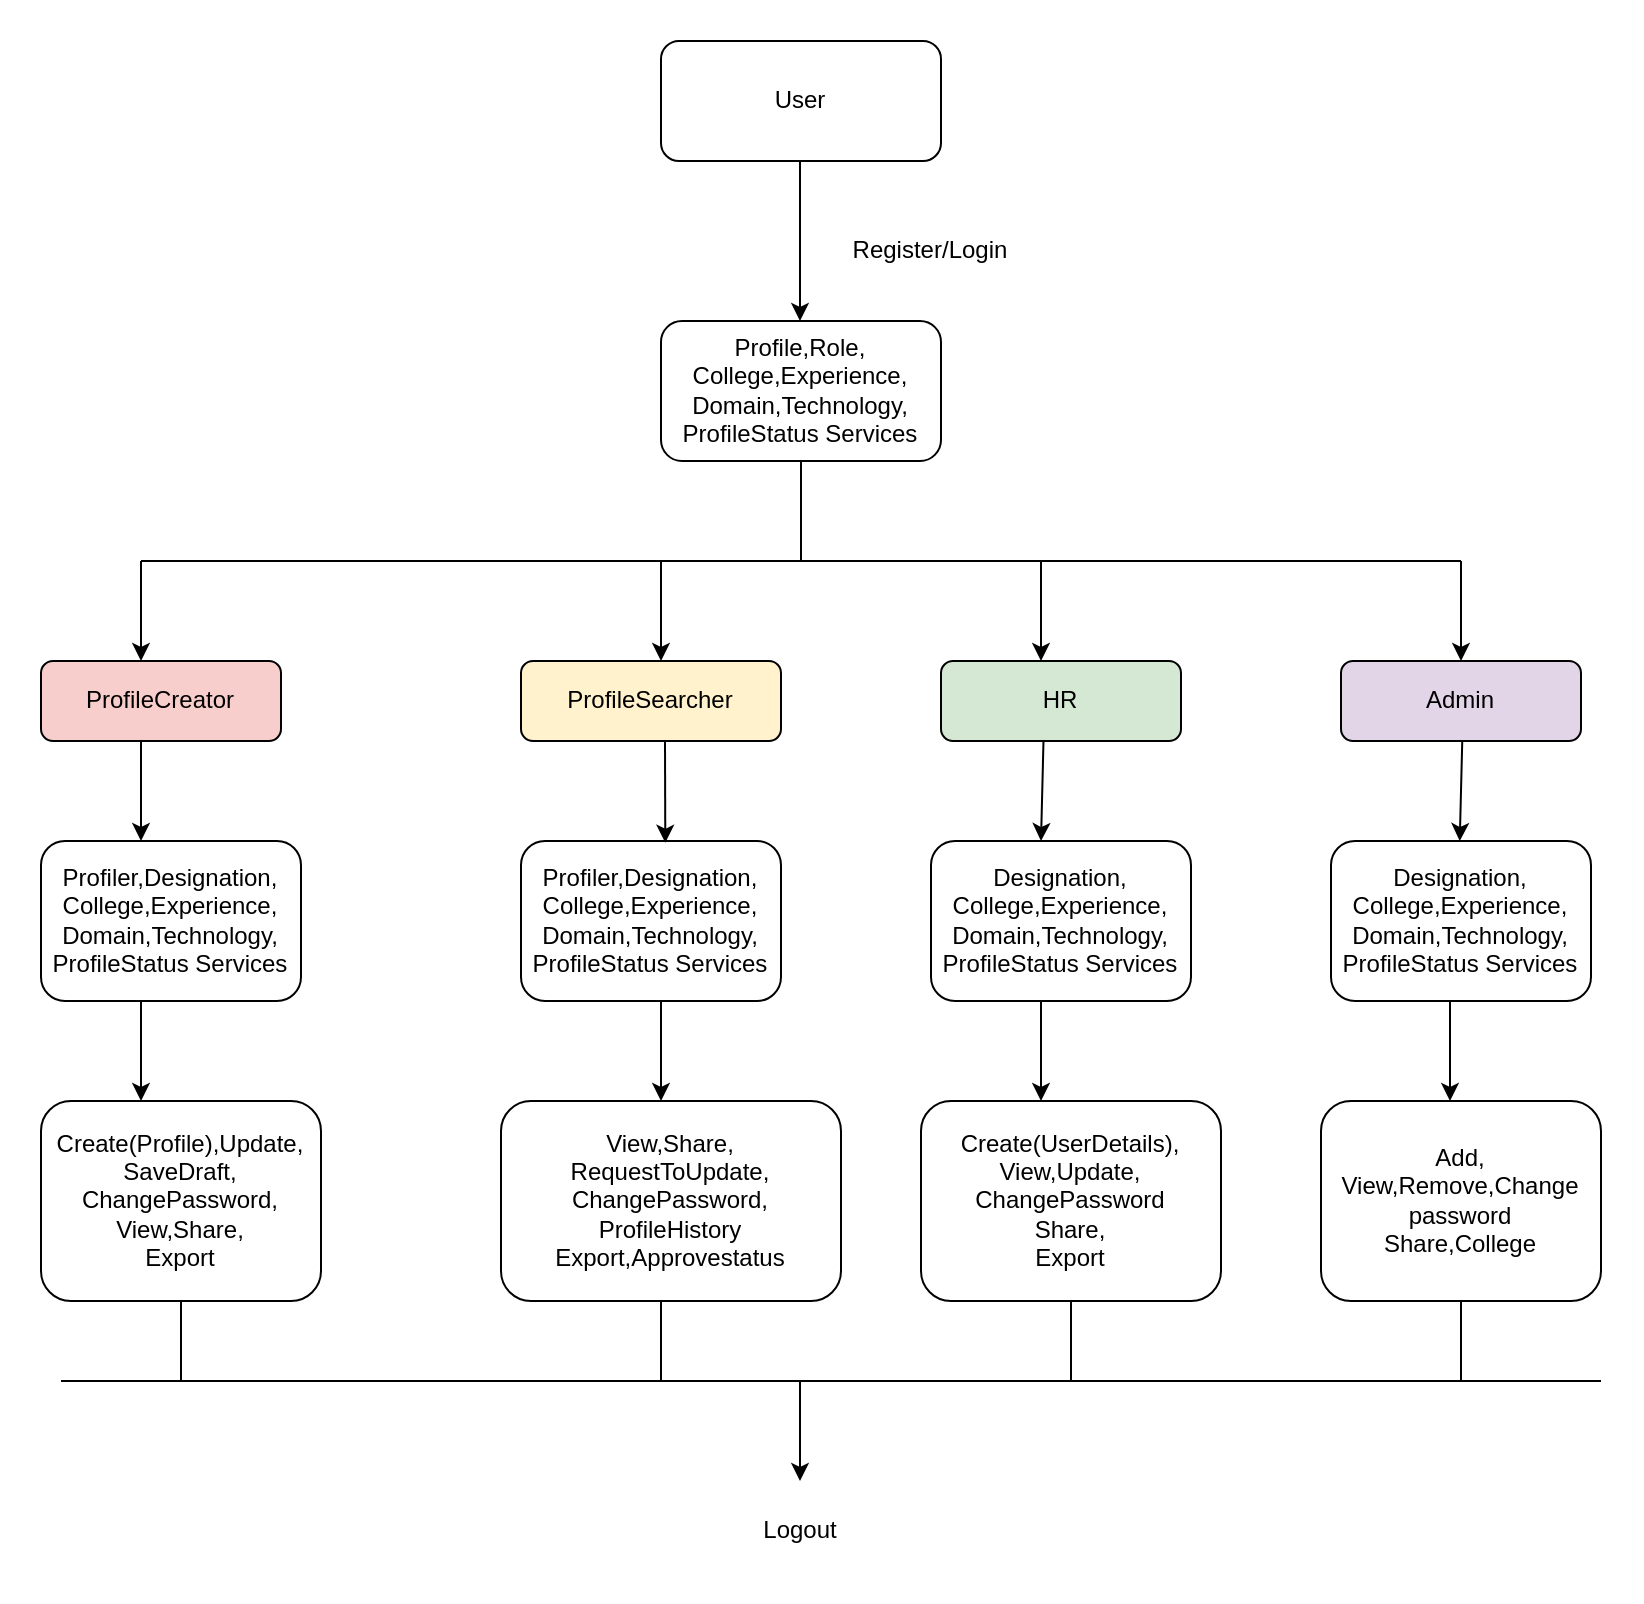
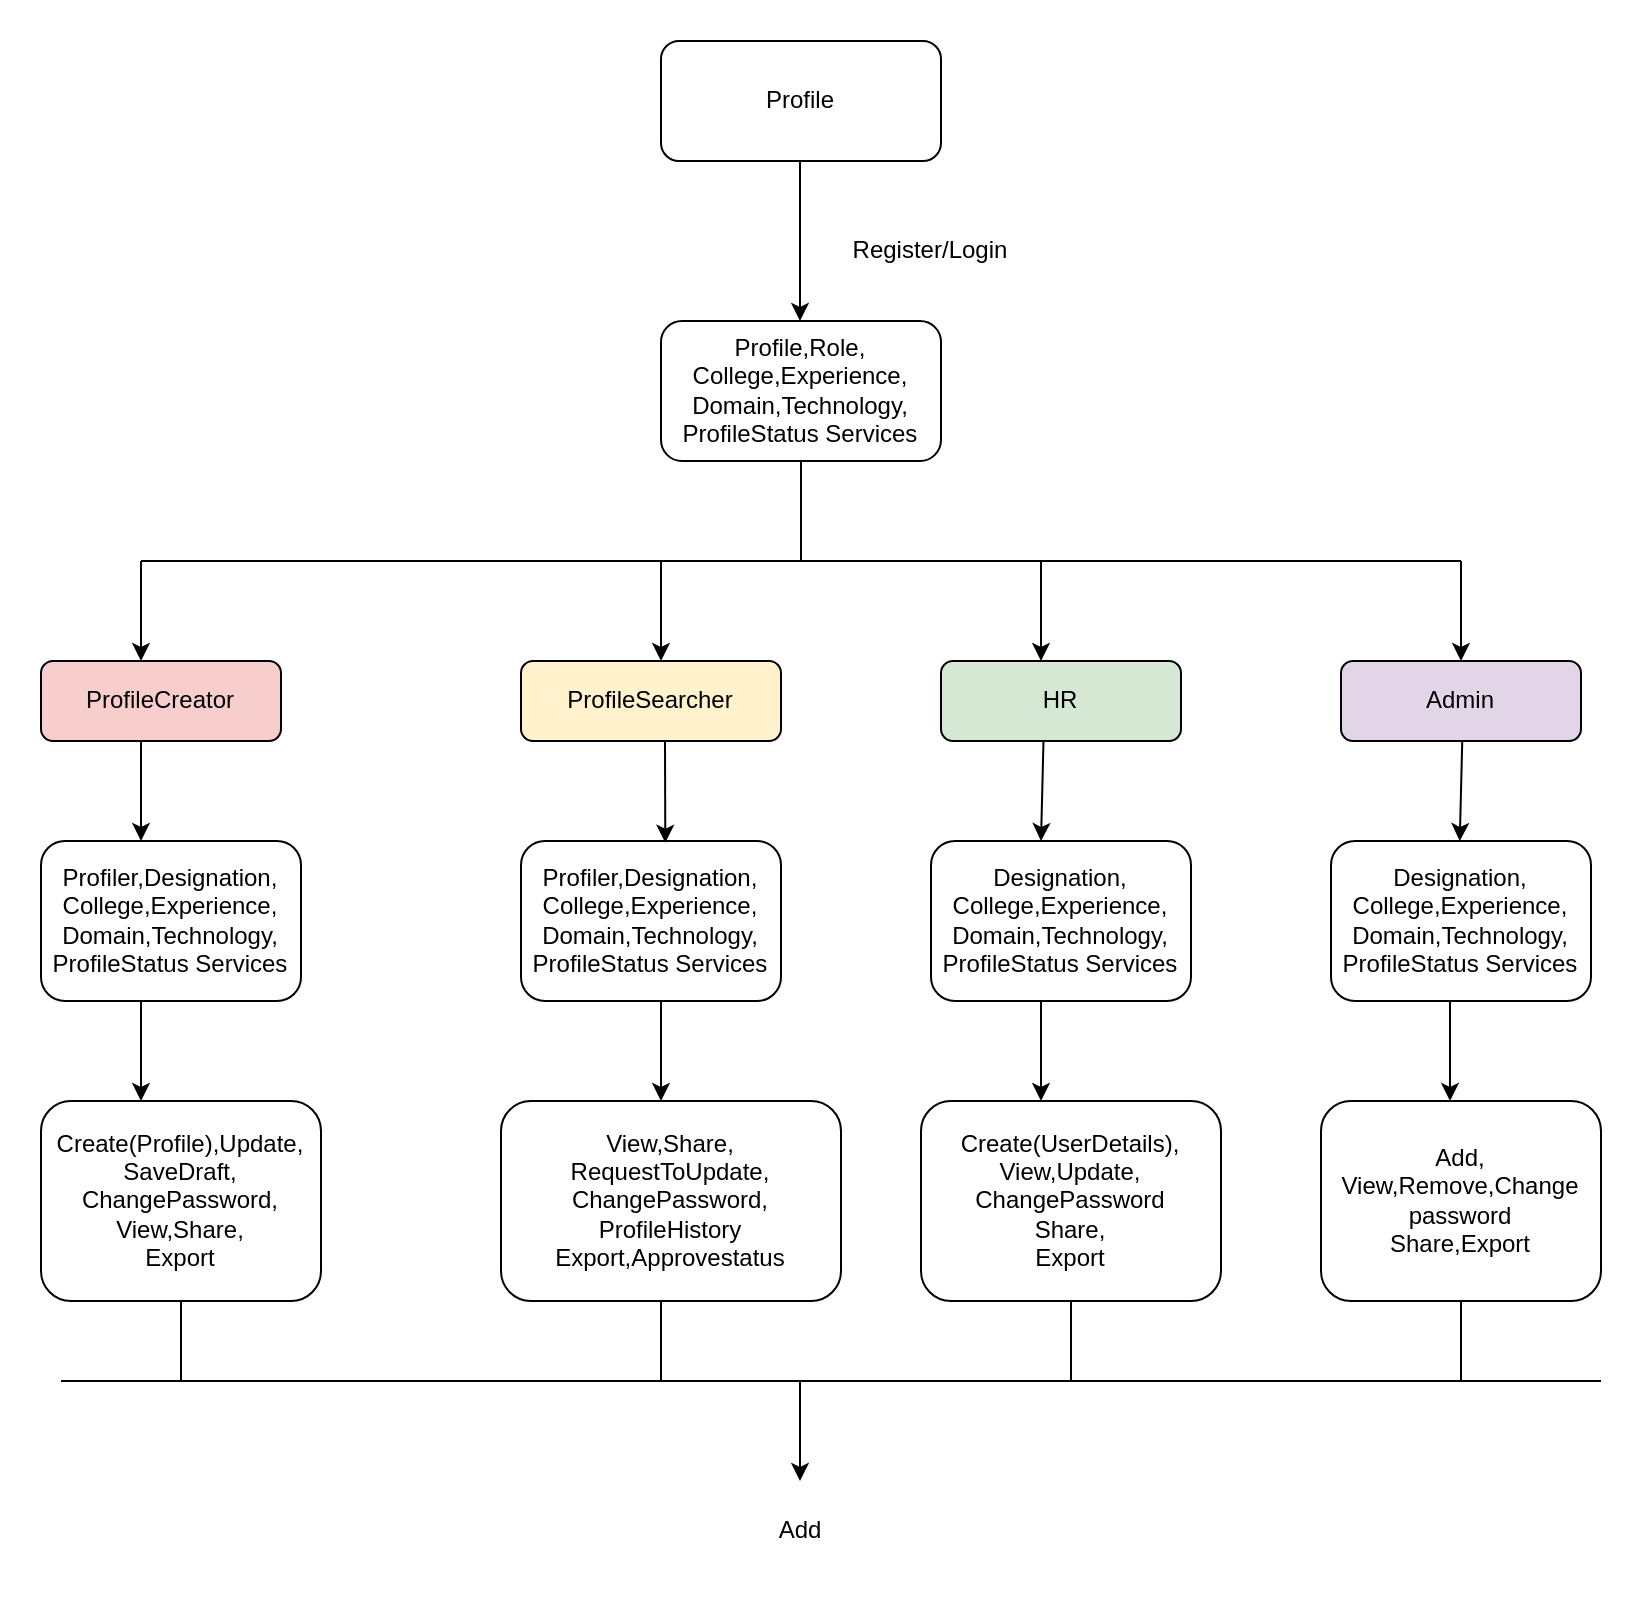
node "User": label "User" -> "Profile"
node "Add, View,Remove,Change password Share,College": label "Add, View,Remove,Change password Share,College" -> "Add, View,Remove,Change password Share,Export"
node "Logout": label "Logout" -> "Add"
